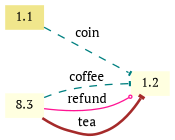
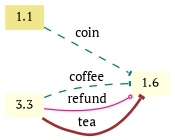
node "1.2": label "1.2" -> "1.6"
node "8.3": label "8.3" -> "3.3"
